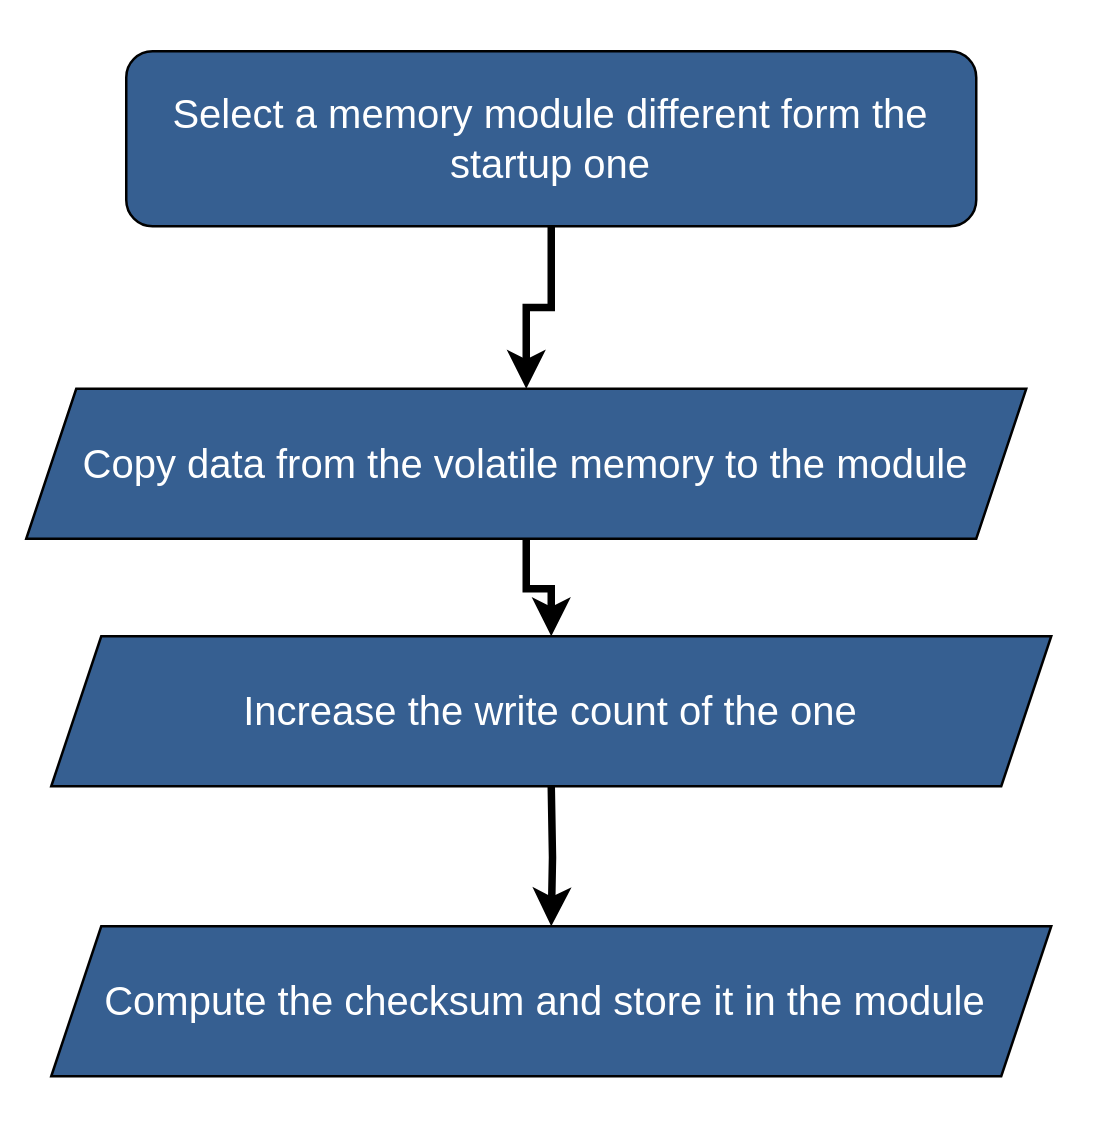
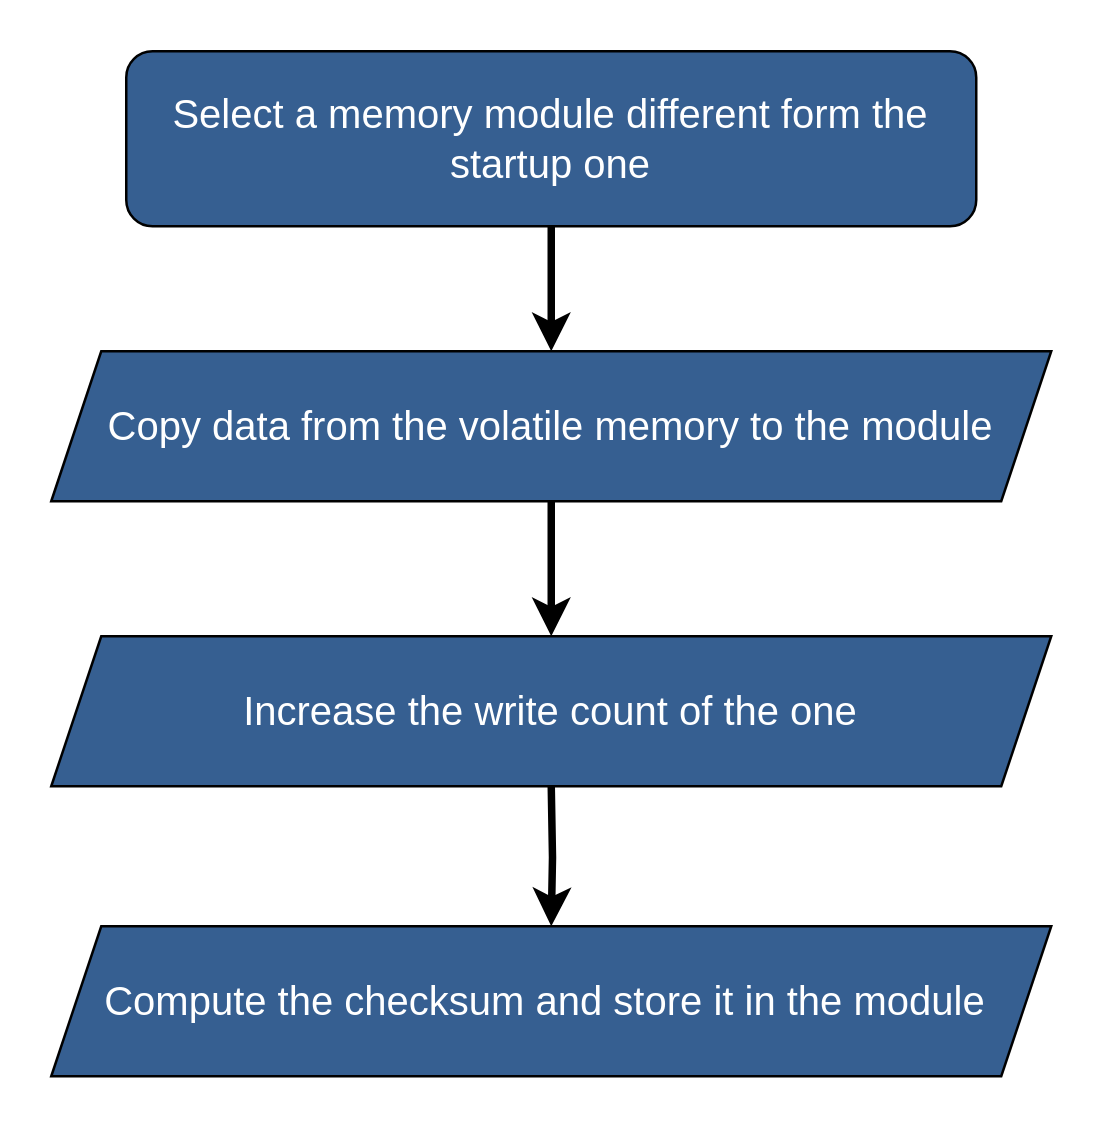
node "Copy data from the volatile memory to the module": moved (526, 464) -> (551, 426)
